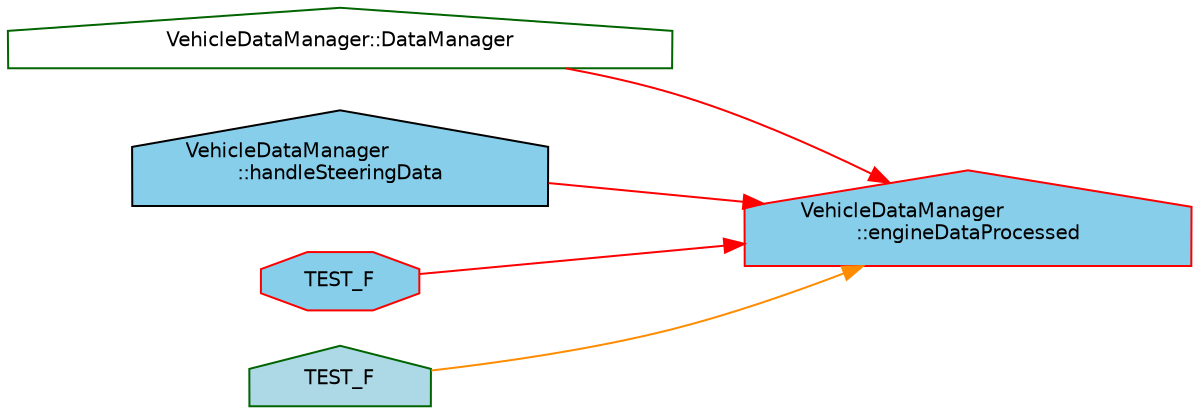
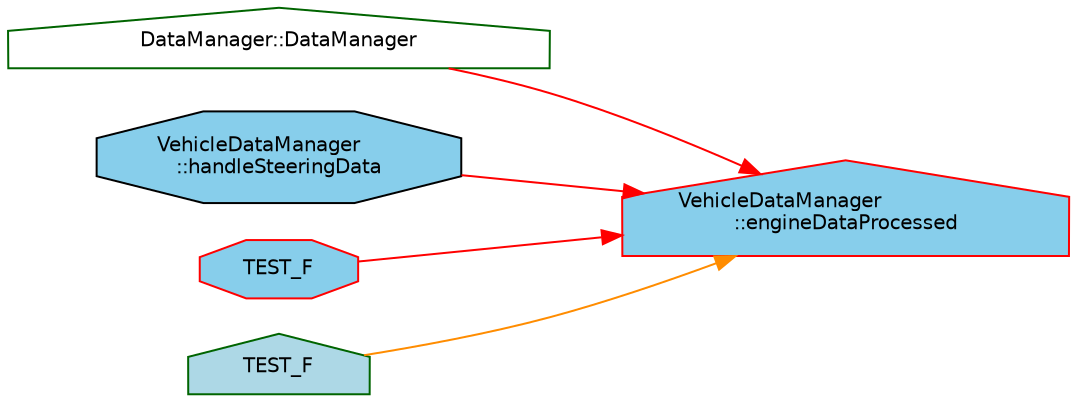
node "VehicleDataManager::DataManager": label "VehicleDataManager::DataManager" -> "DataManager::DataManager"
node "VehicleDataManager ::handleSteeringData": shape house -> octagon
